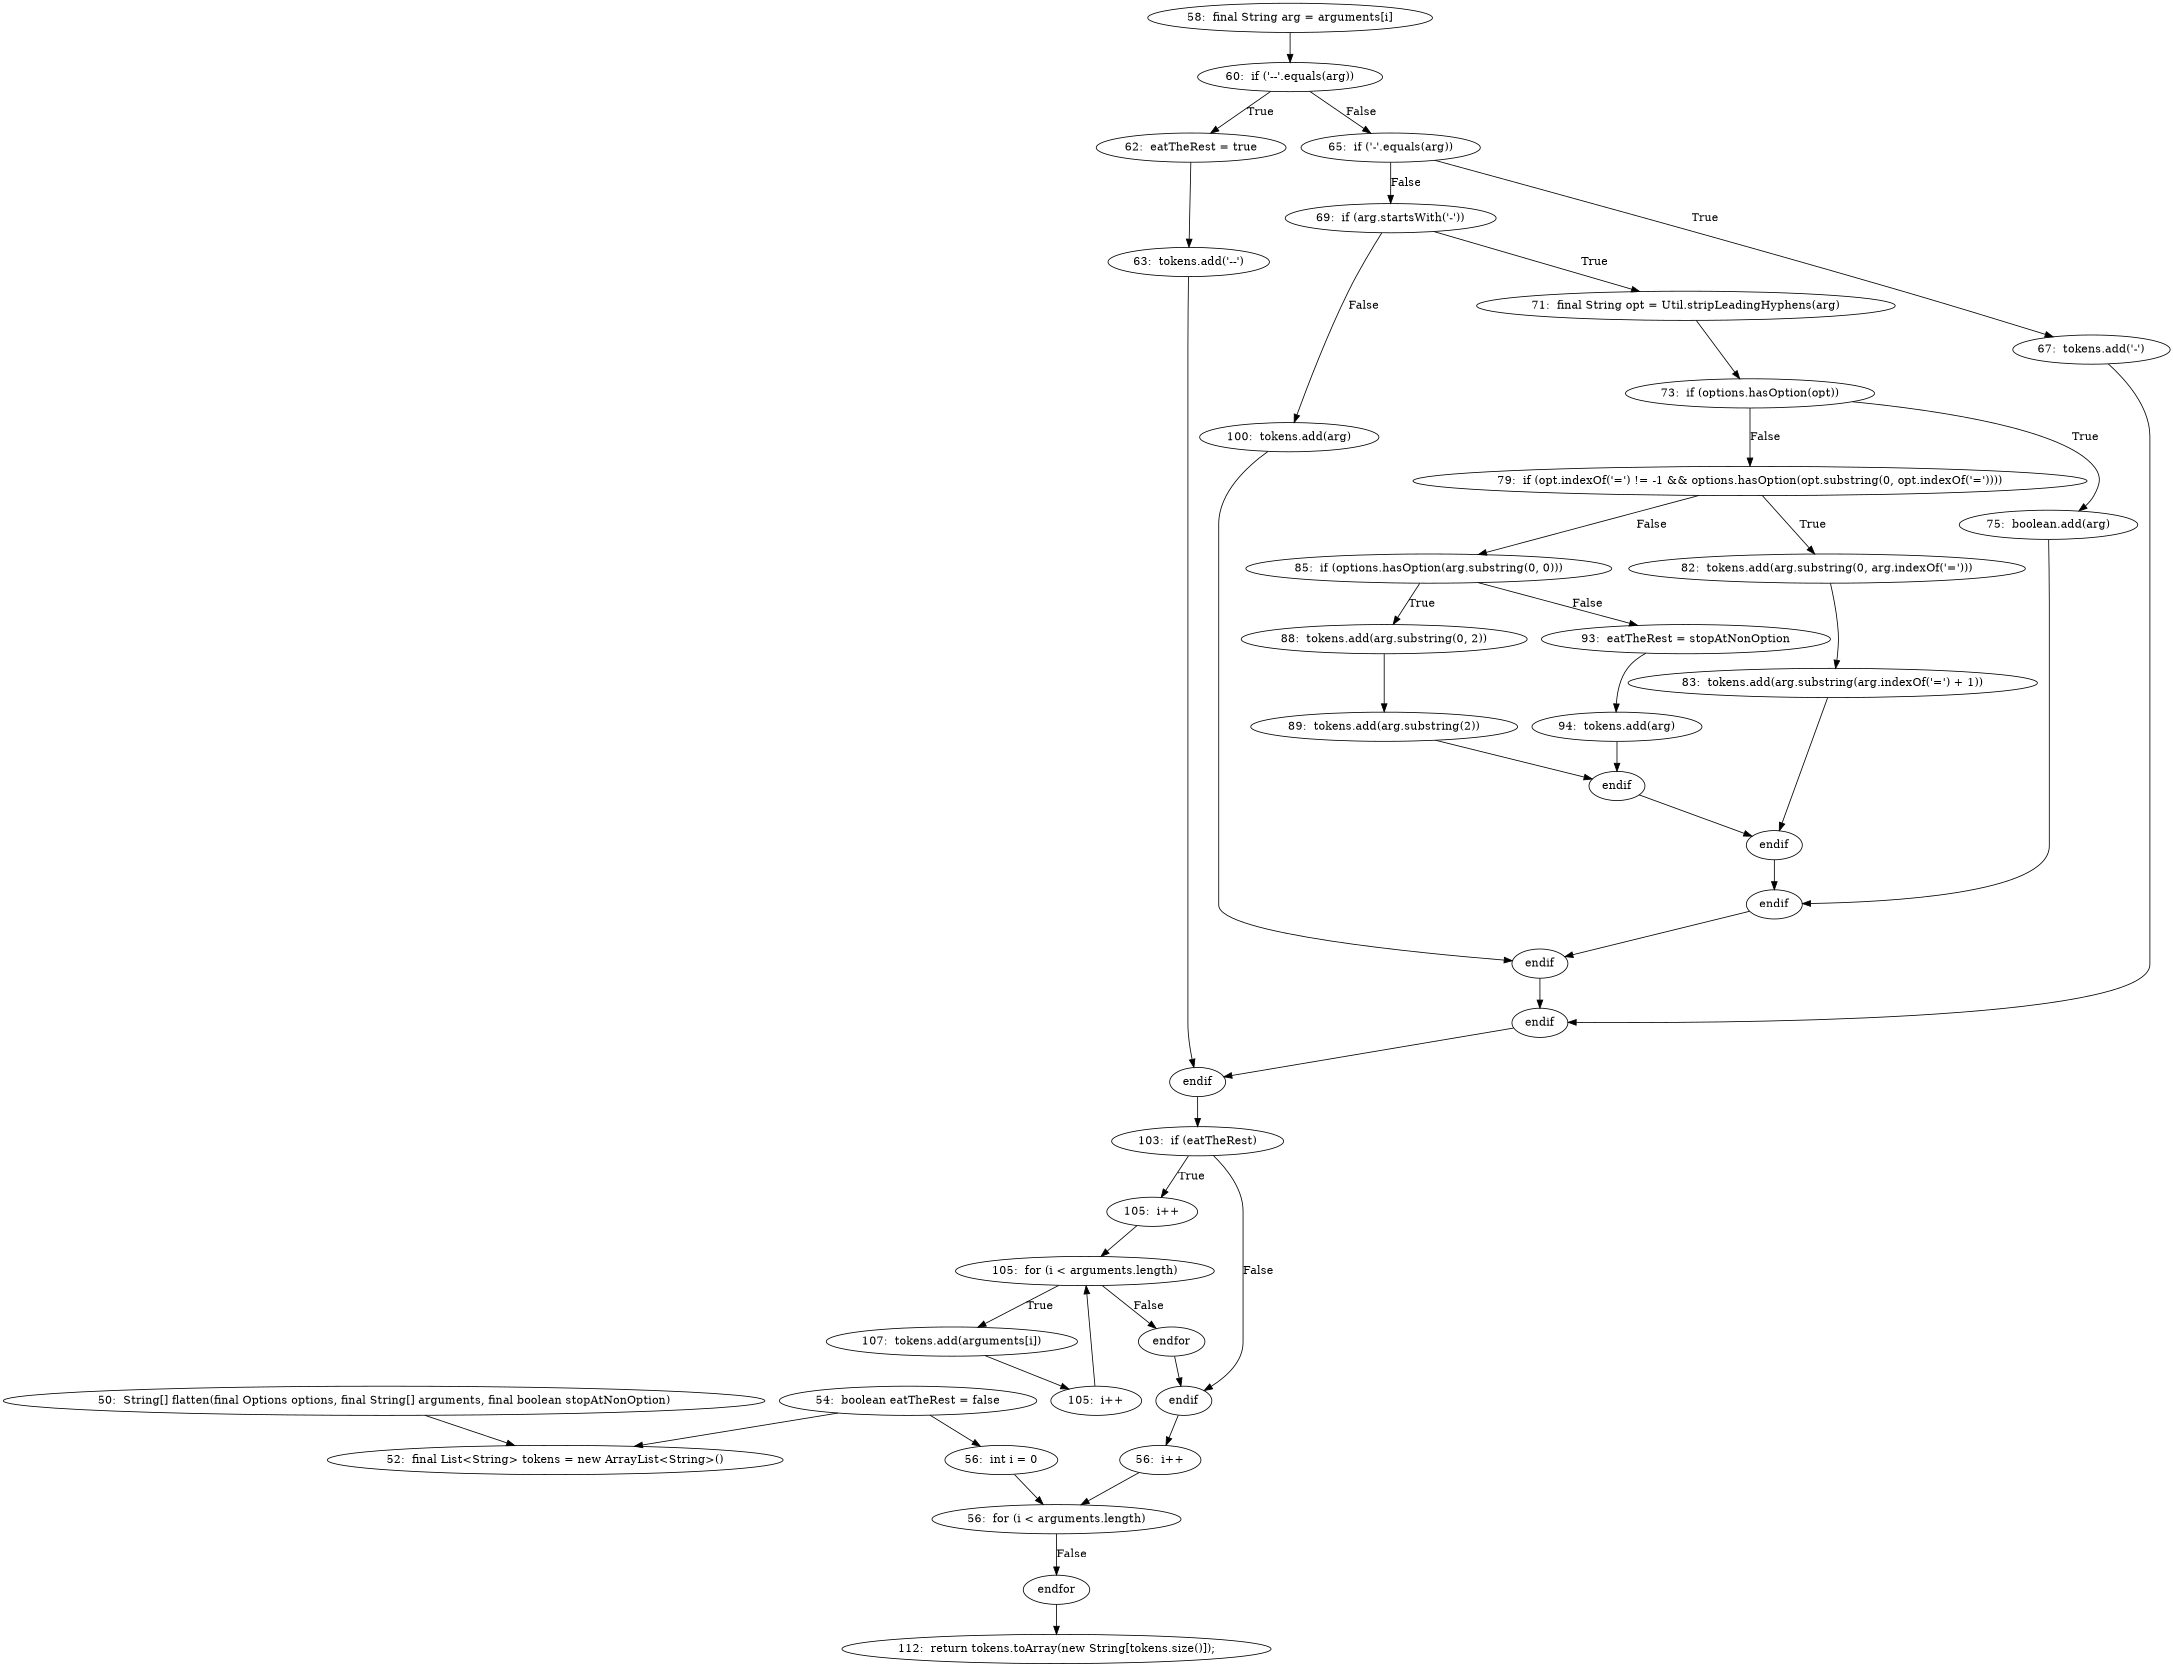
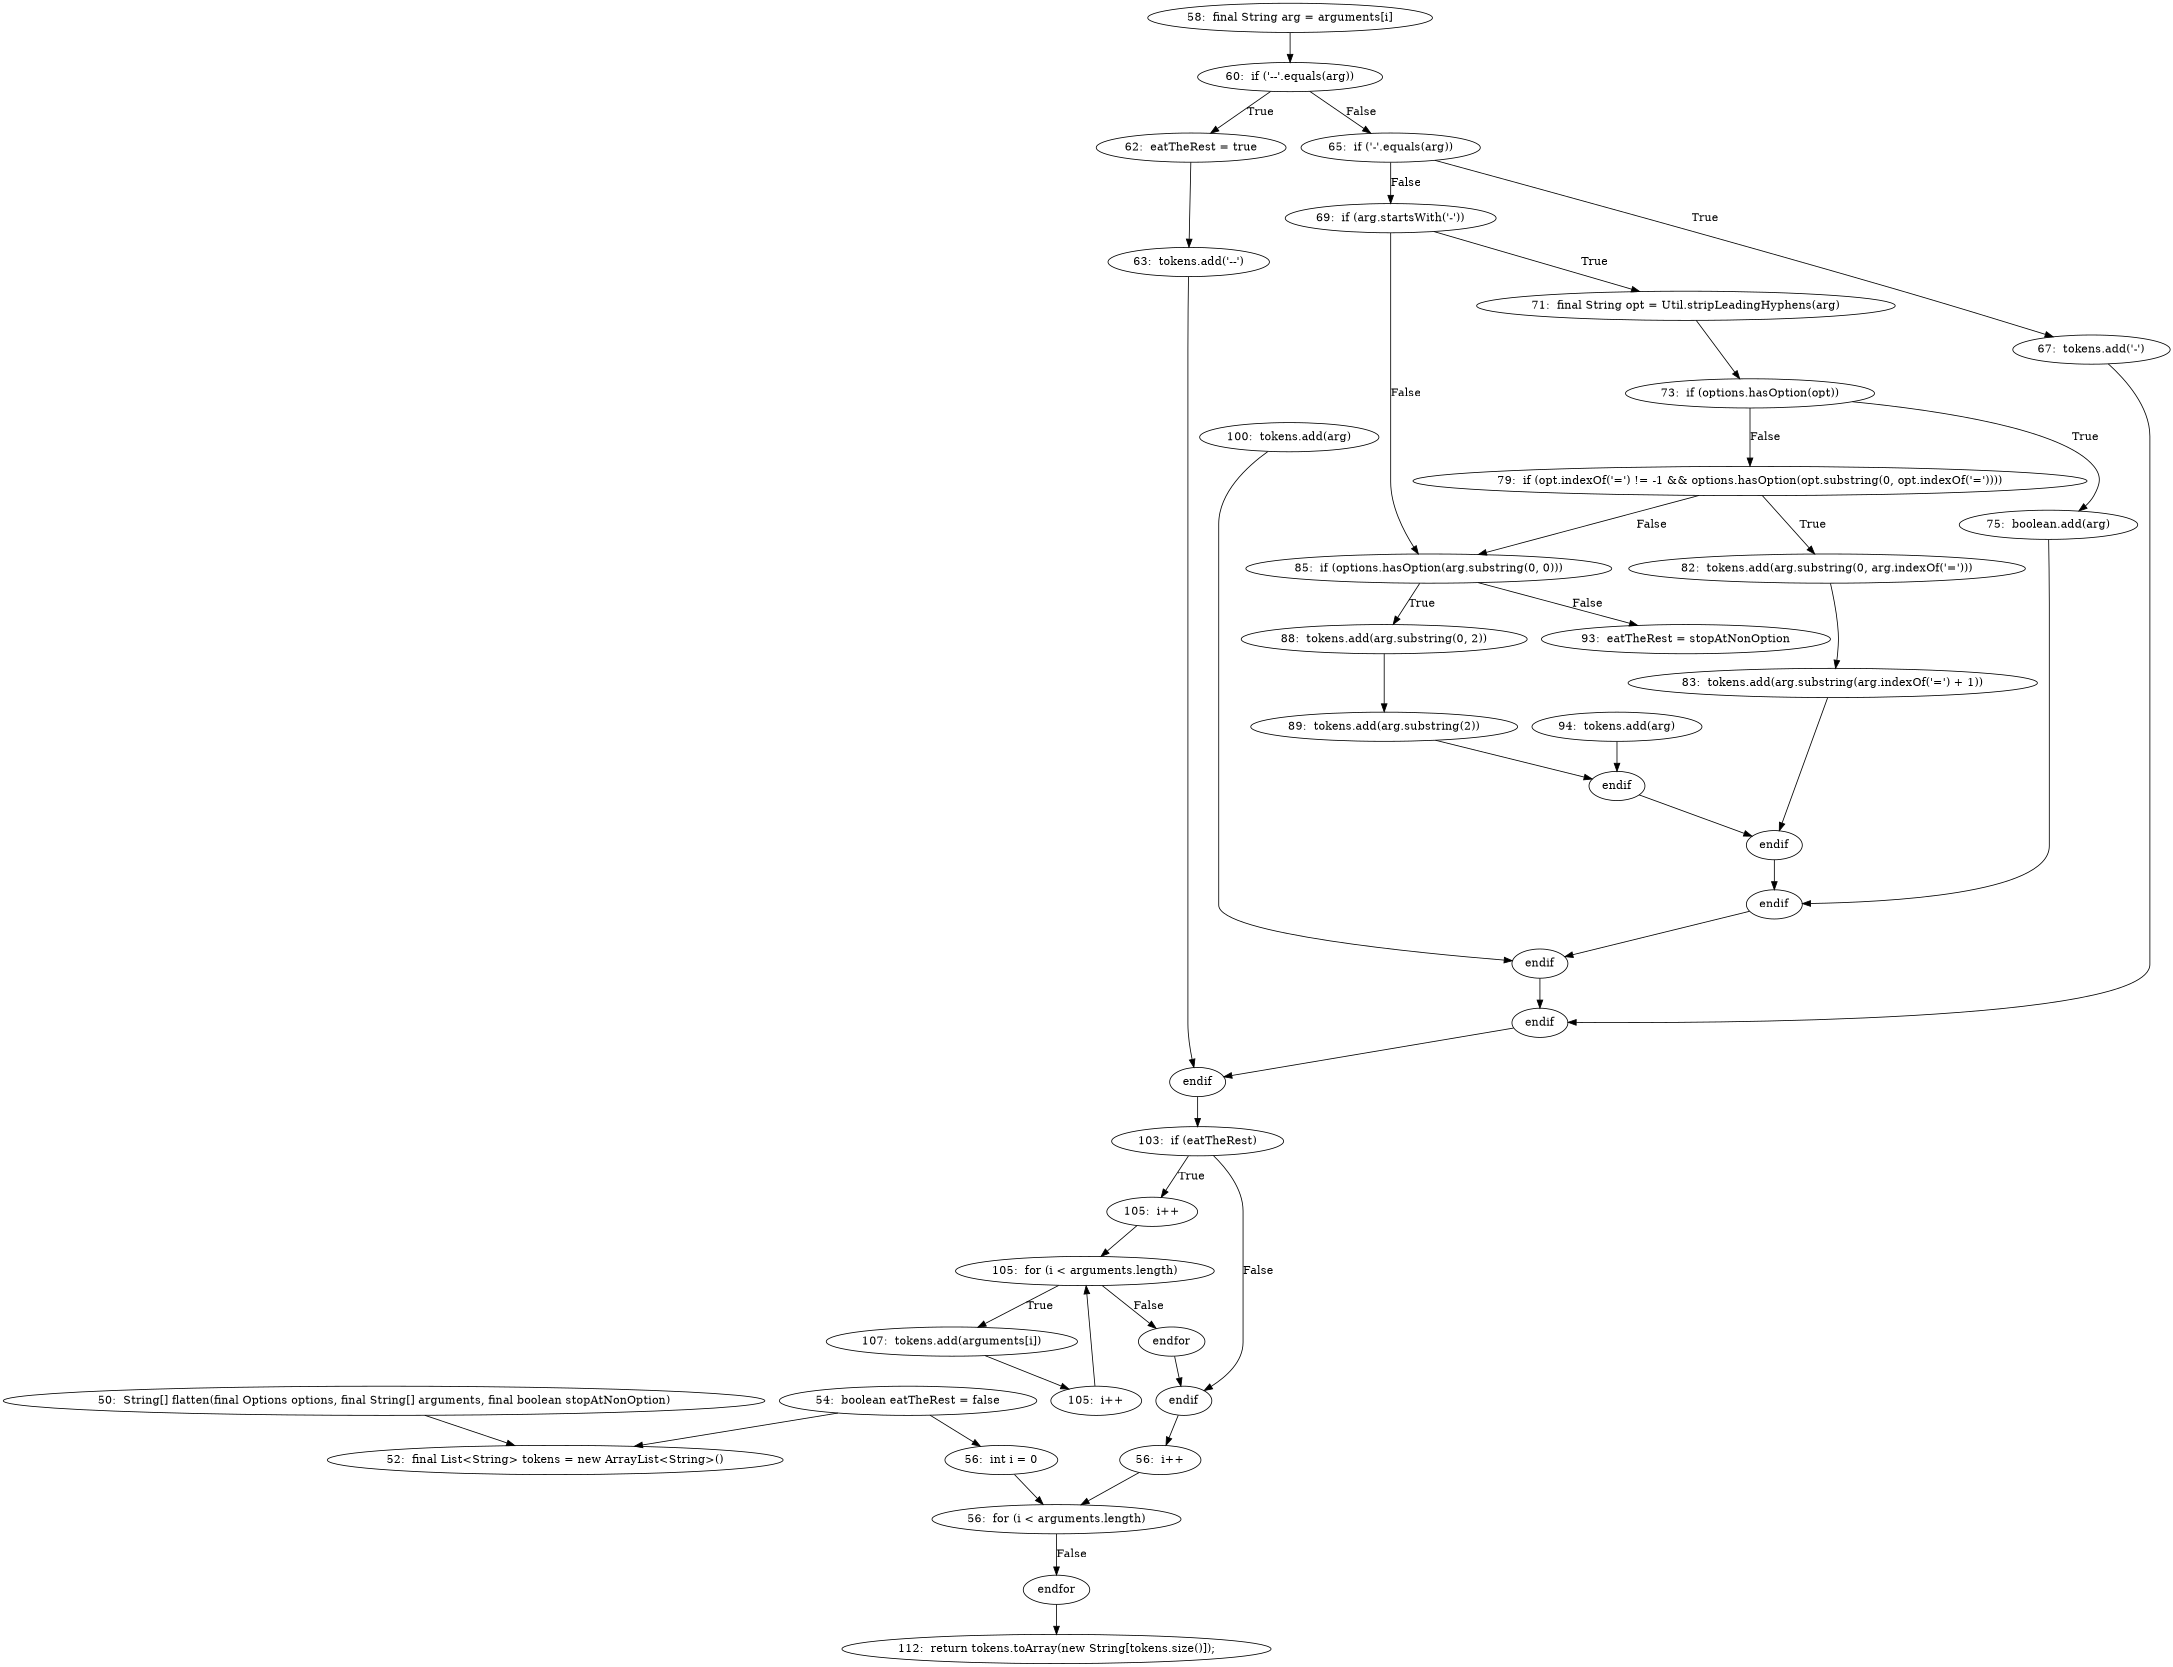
edge "69:  if (arg.startsWith('-'))" -> "100:  tokens.add(arg)": now "69:  if (arg.startsWith('-'))" -> "85:  if (options.hasOption(arg.substring(0, 0)))"
edge "93:  eatTheRest = stopAtNonOption" -> "94:  tokens.add(arg)": removed
